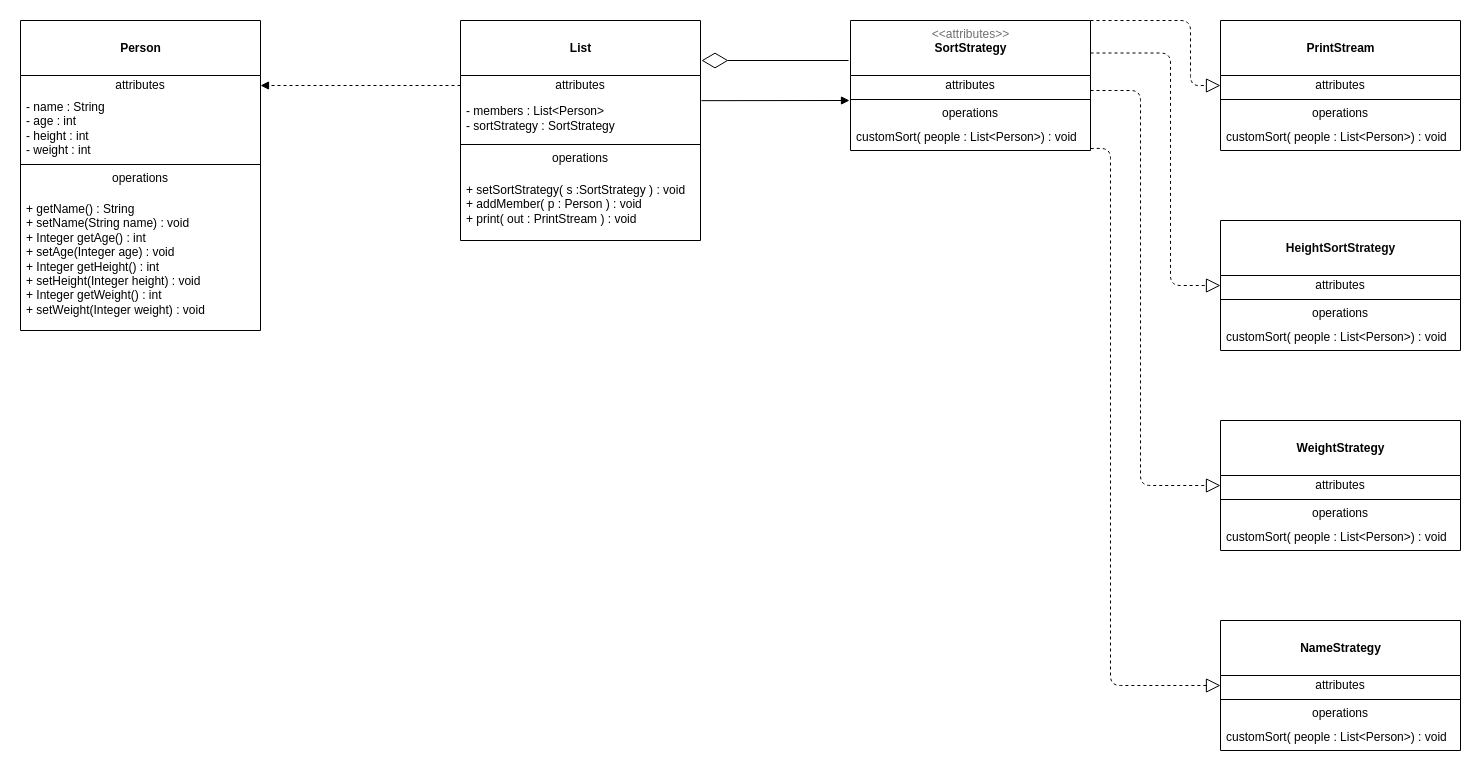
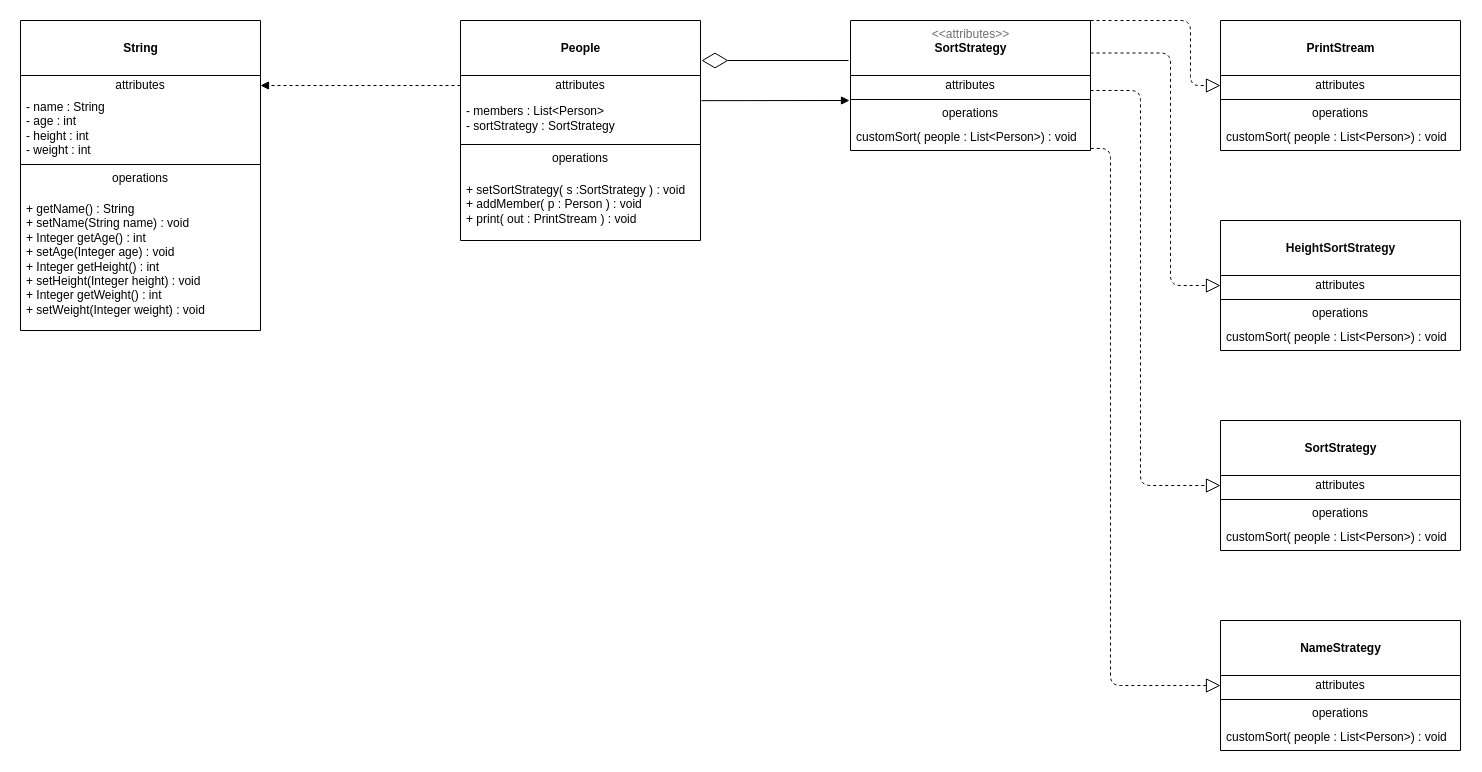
node "Person": label "Person" -> "String"
node "List": label "List" -> "People"
node "WeightStrategy": label "WeightStrategy" -> "SortStrategy"
